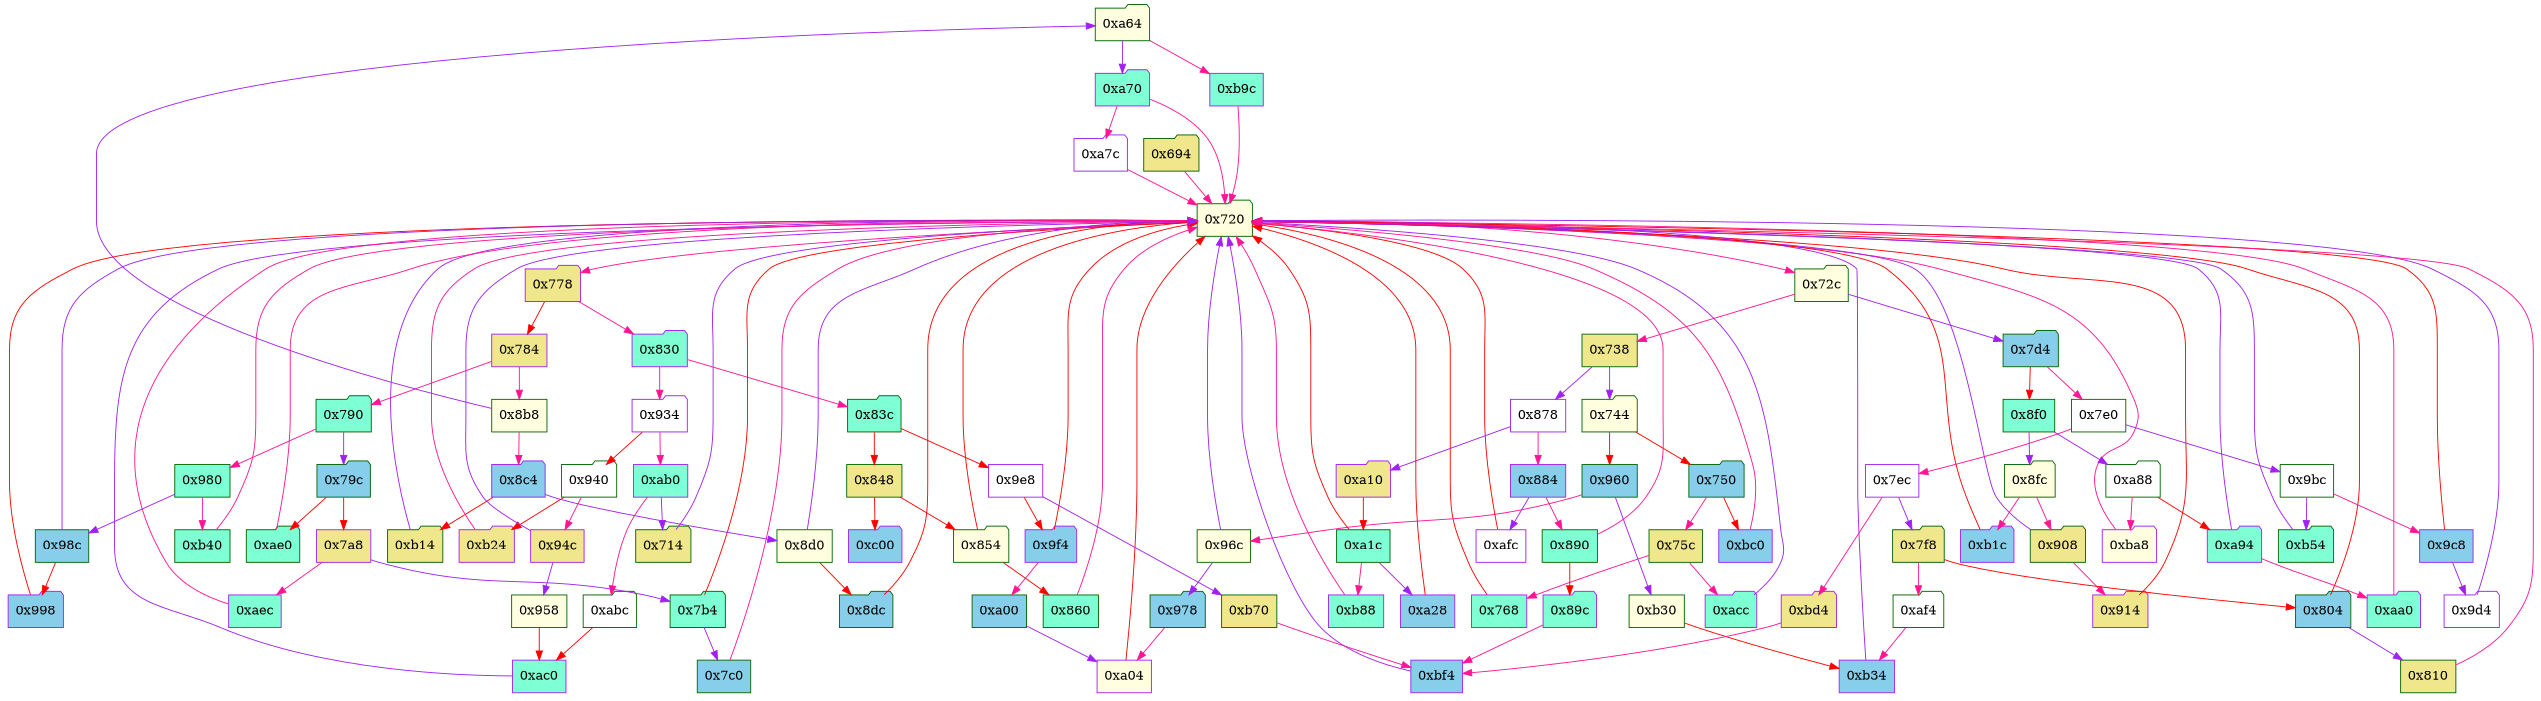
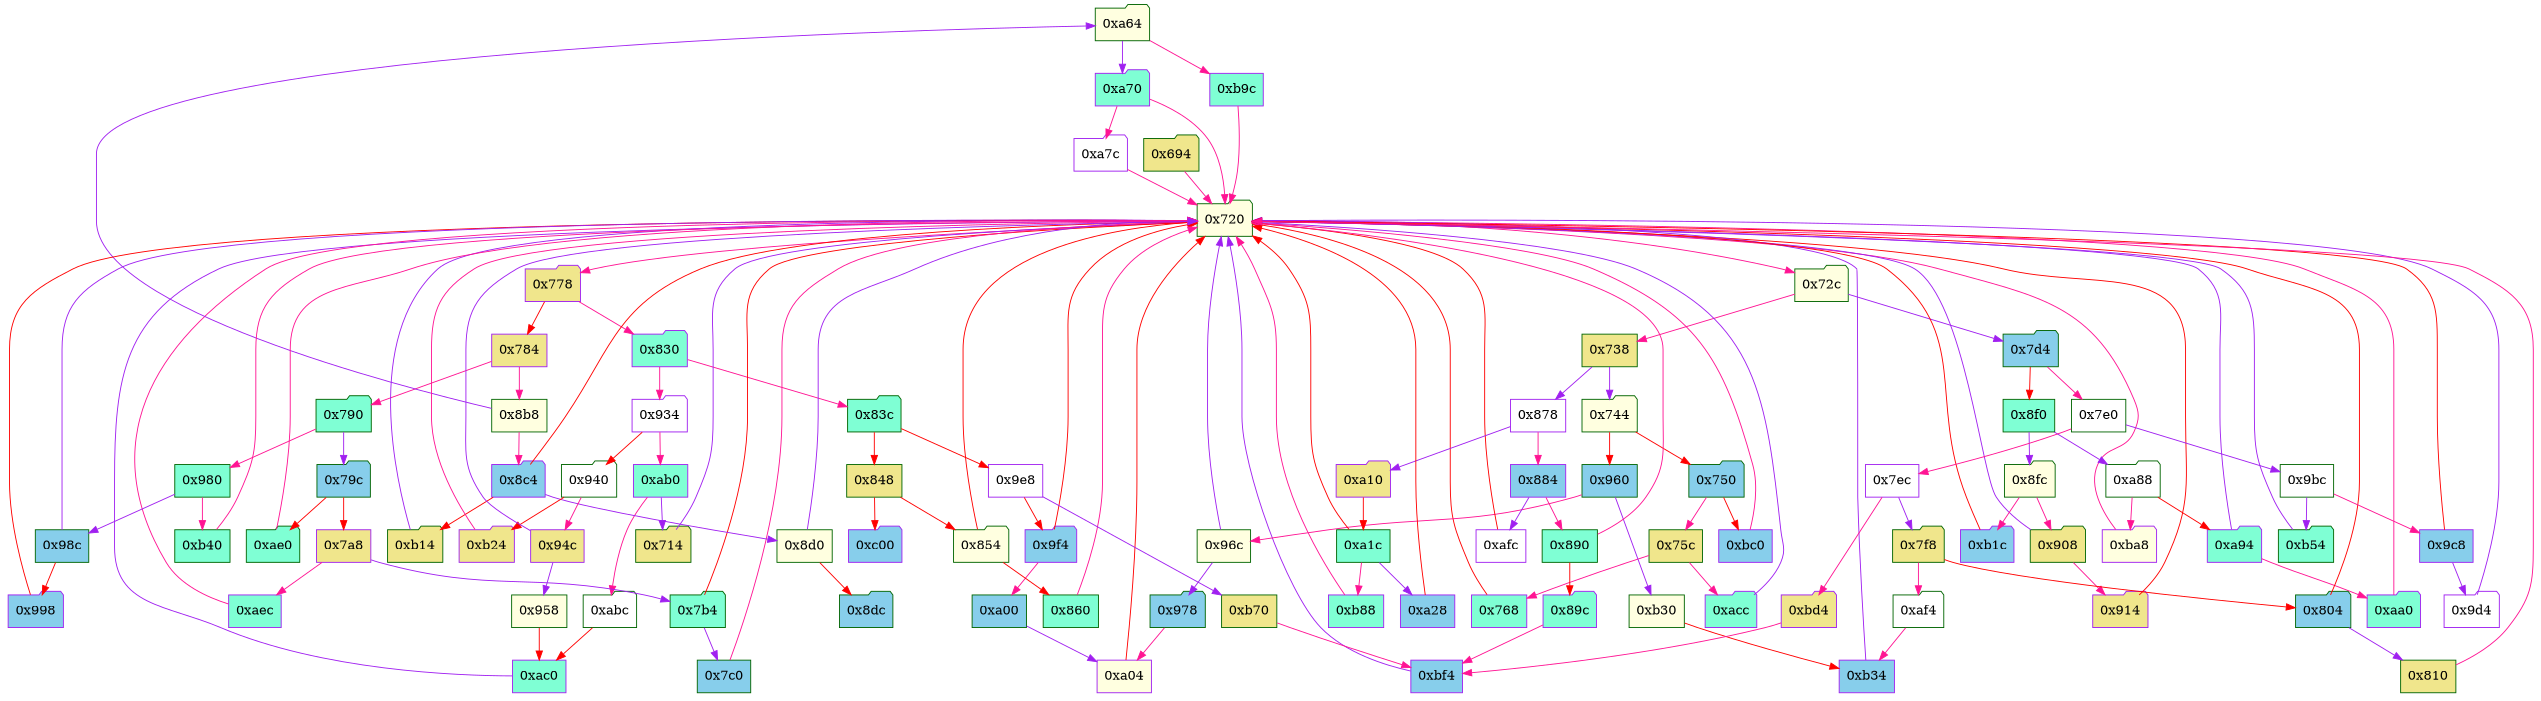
edge "0x8dc" -> "0x720": now "0x8c4" -> "0x720"
